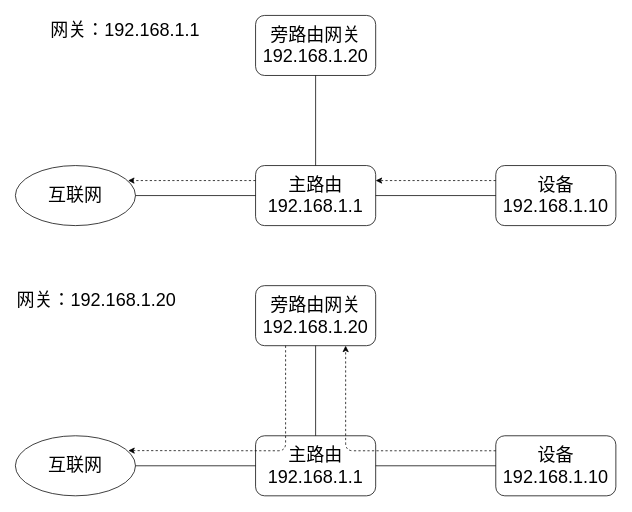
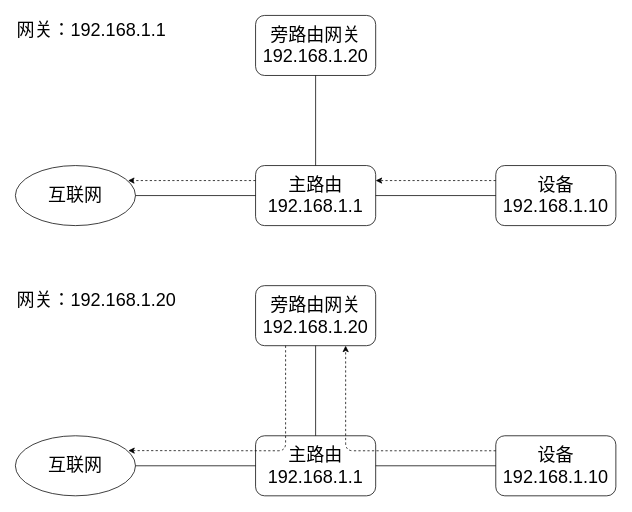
node "网关：192.168.1.1": moved (128, 30) -> (94, 30)
